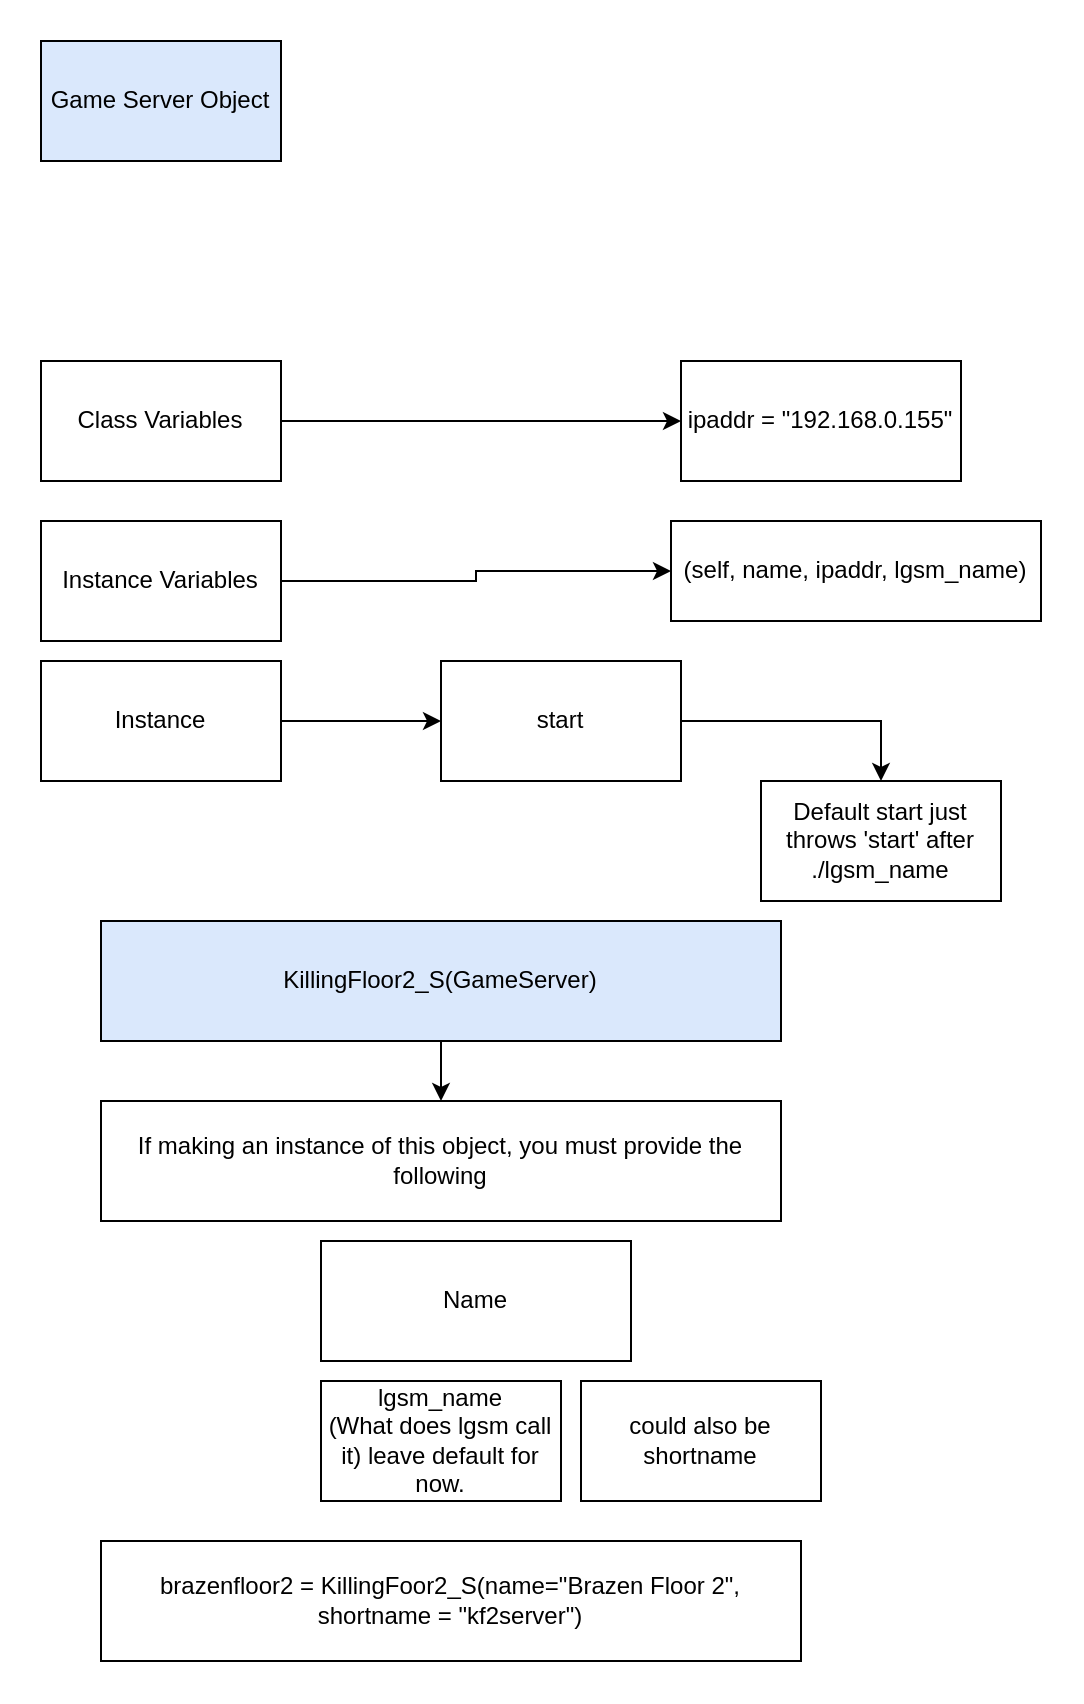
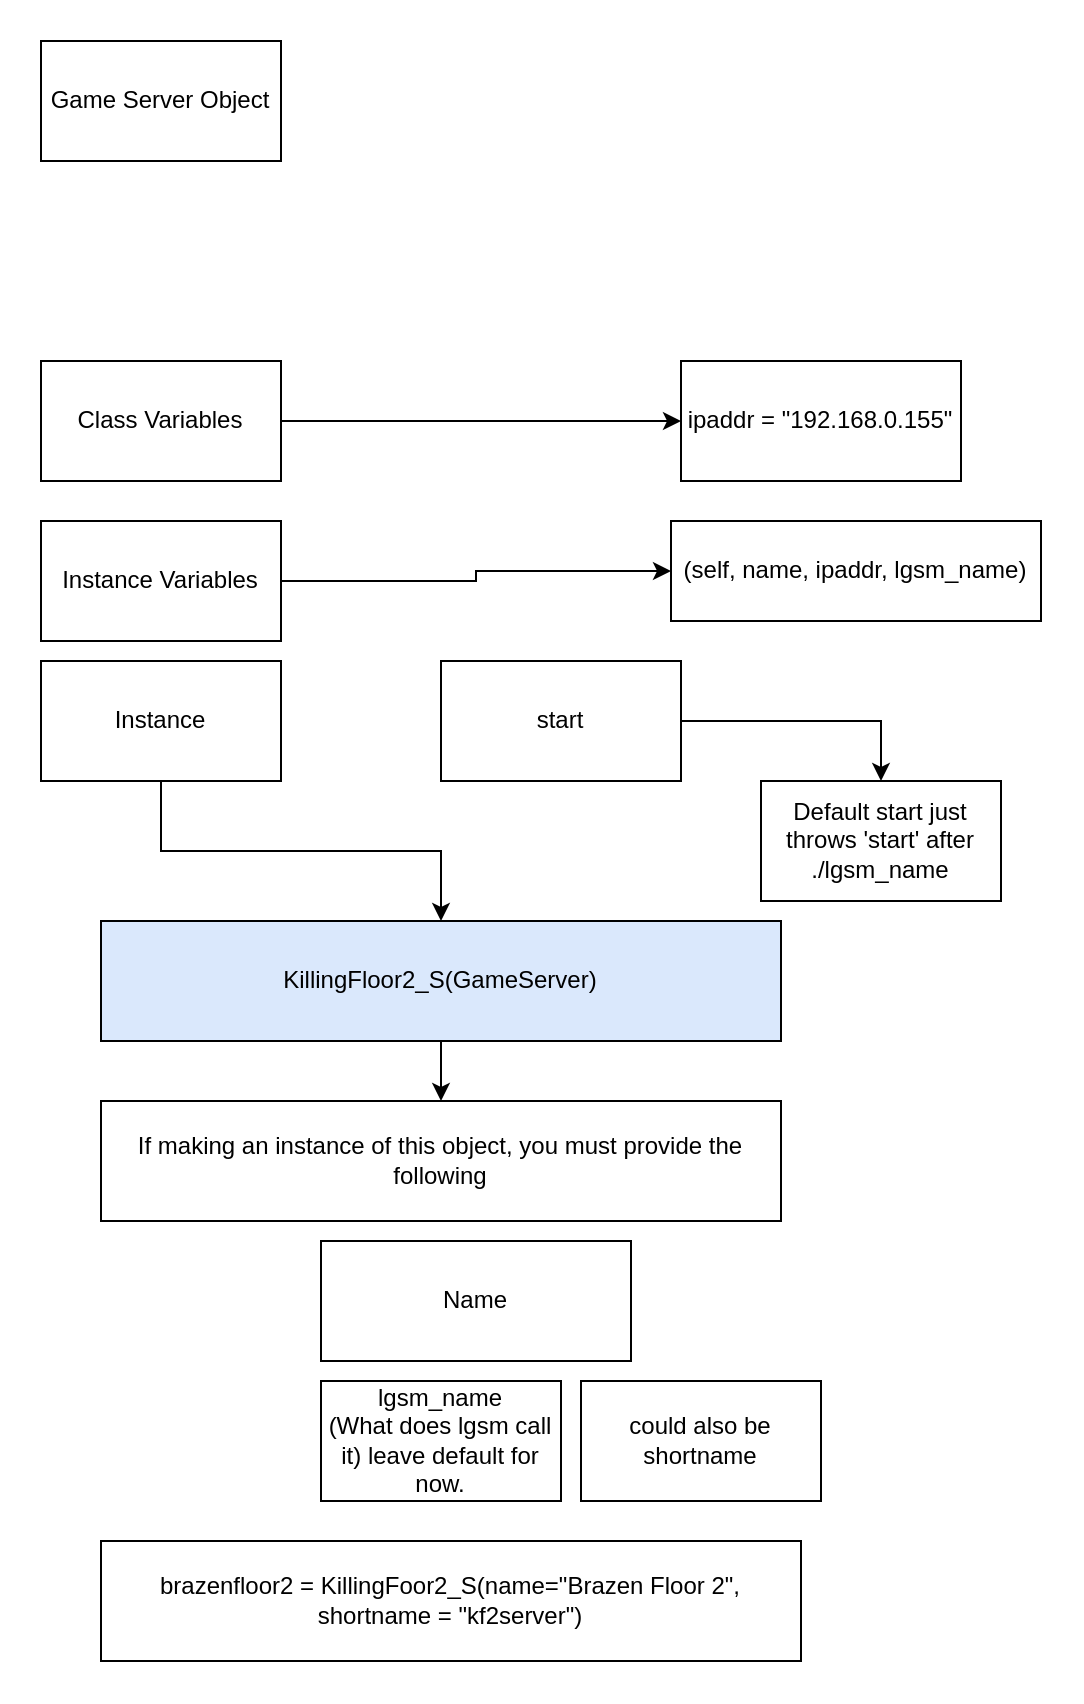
node "Game Server Object": fillcolor #dae8fc -> #ffffff
edge "Instance" -> "start": now "Instance" -> "KillingFloor2_S(GameServer)"
